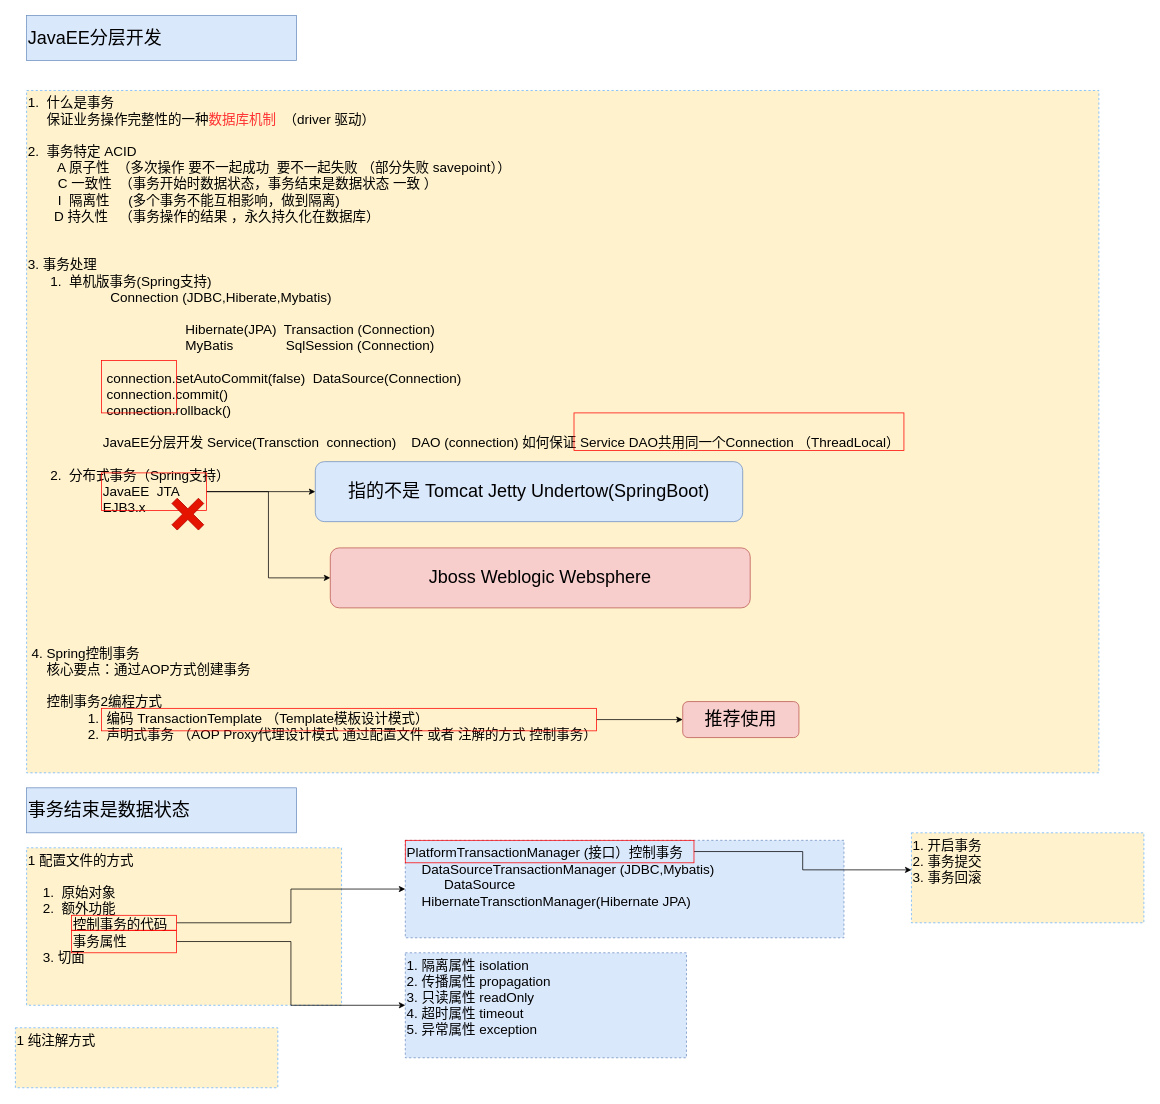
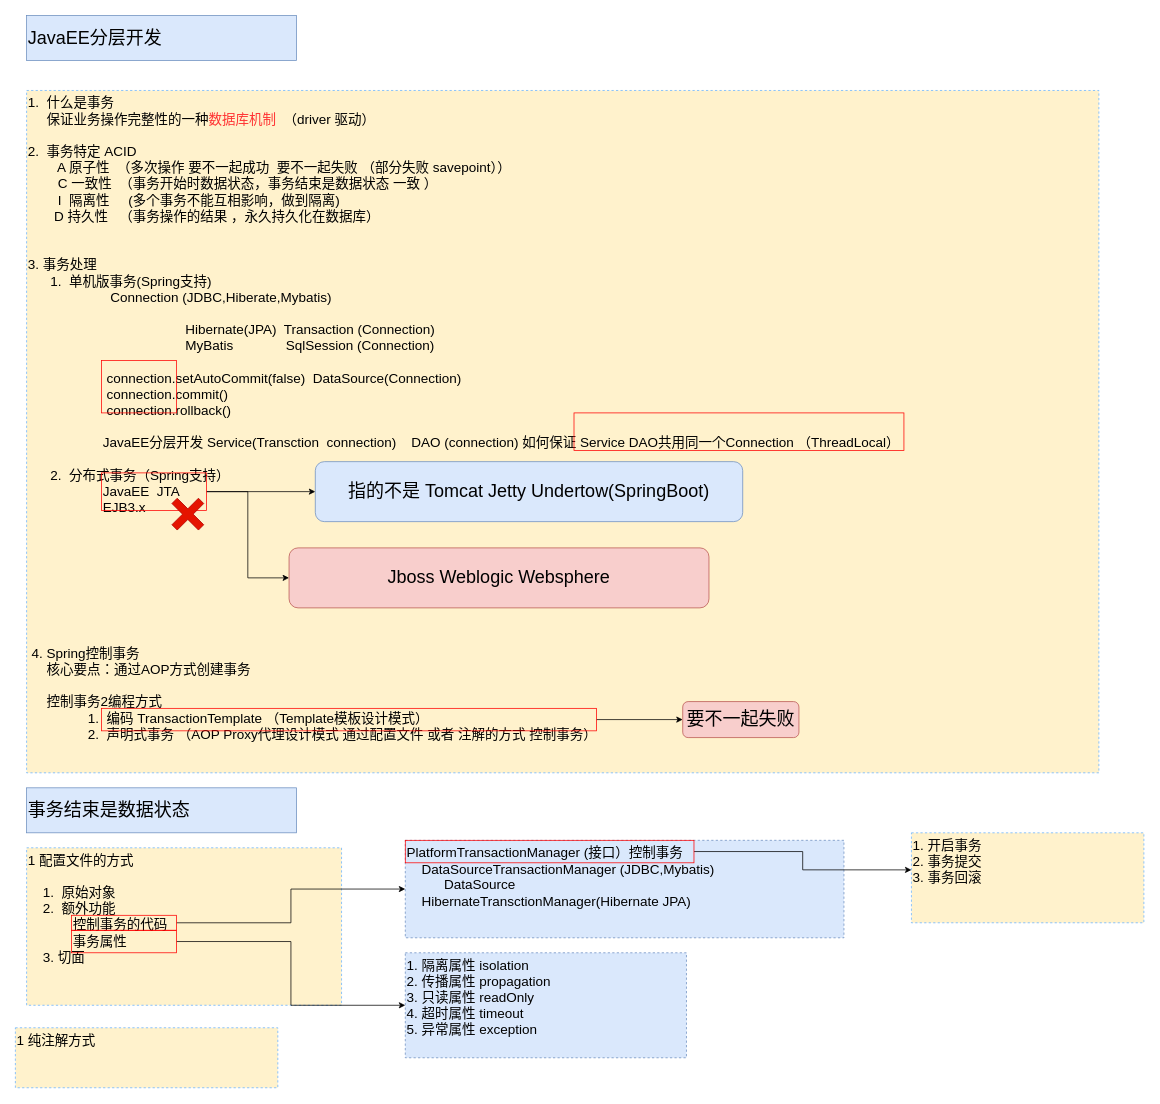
node "Jboss Weblogic Websphere": moved (540, 578) -> (499, 578)
node "推荐使用": label "推荐使用" -> "要不一起失败"
